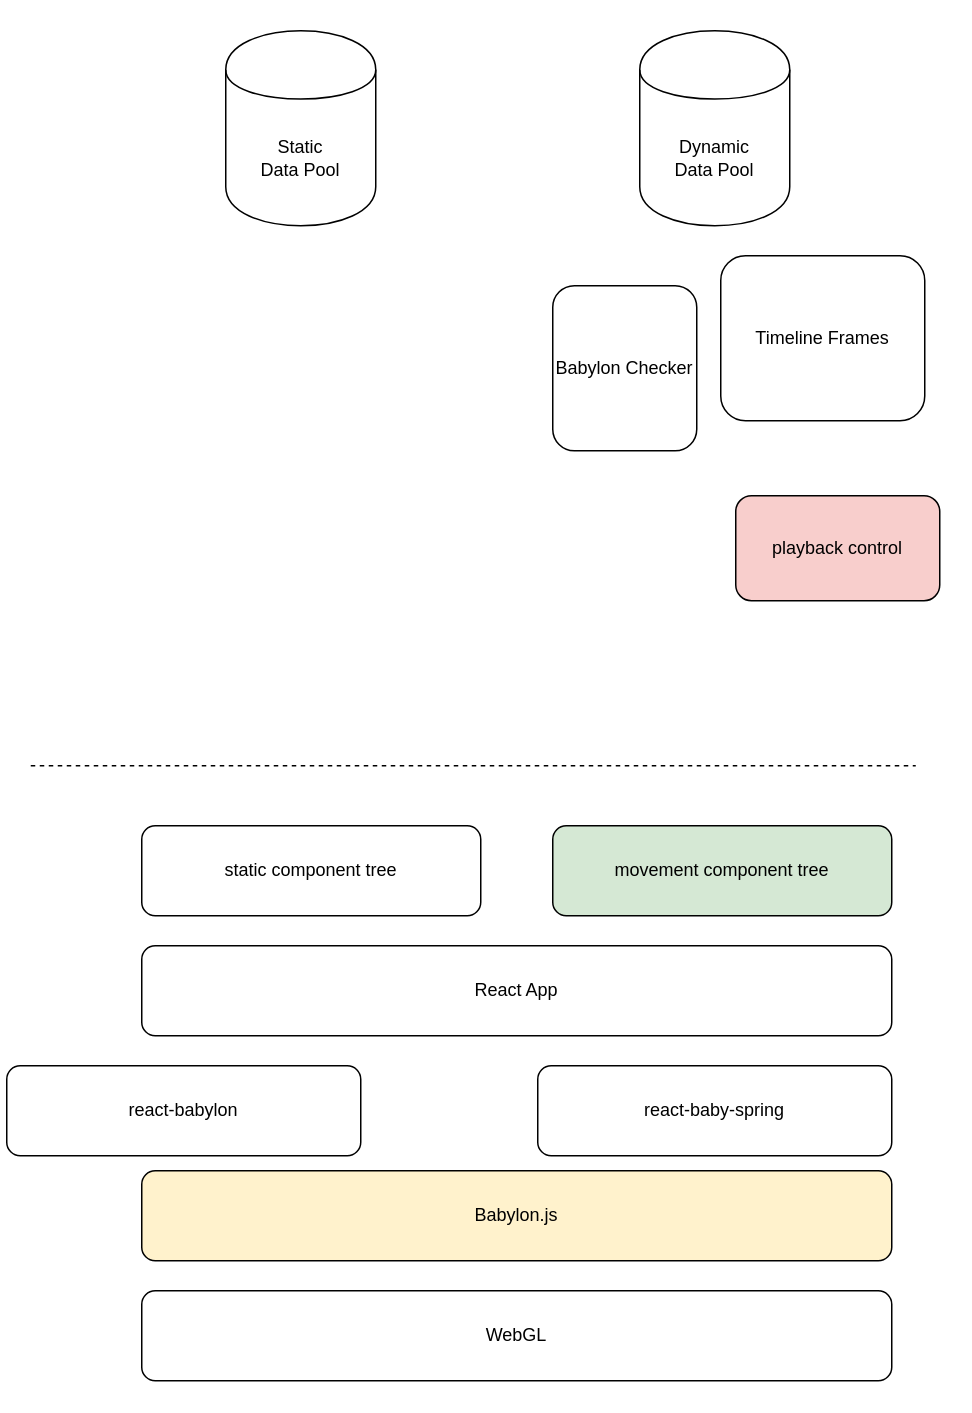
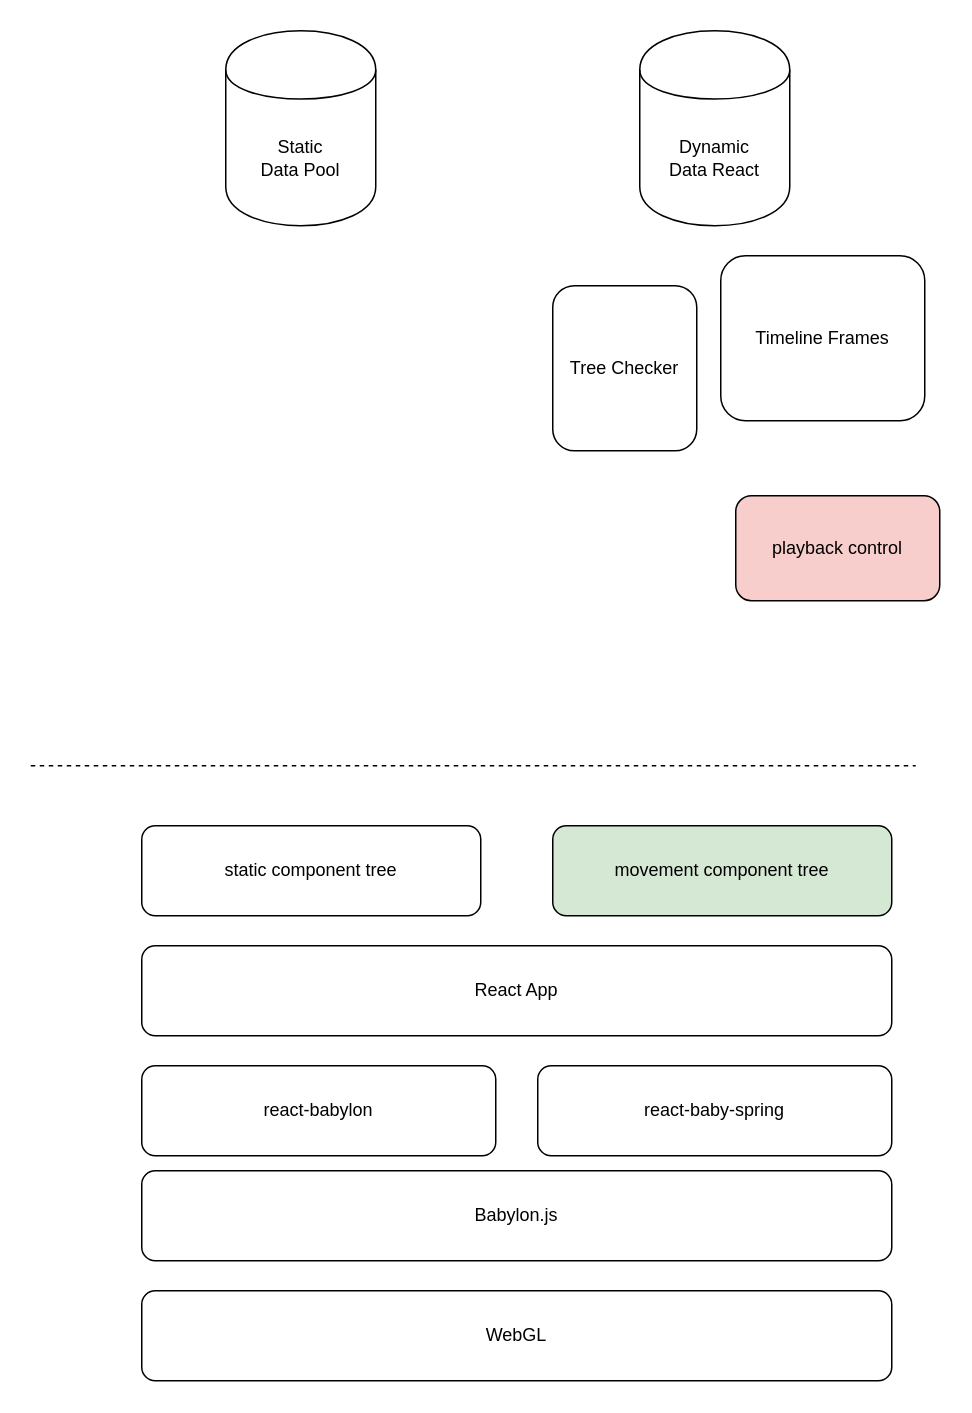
node "Dynamic Data Pool": label "Dynamic Data Pool" -> "Dynamic Data React"
node "Babylon Checker": label "Babylon Checker" -> "Tree Checker"
node "react-babylon": moved (184, 1111) -> (319, 1111)
node "Babylon.js": fillcolor #fff2cc -> #ffffff
